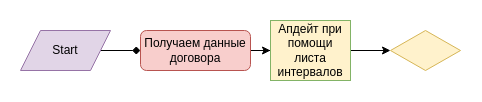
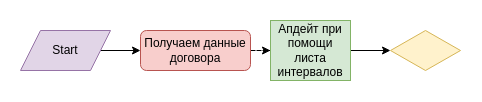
edge "Start" -> "Получаем данные договора": arrowhead diamond -> classic
edge "Получаем данные договора" -> "Апдейт при помощи листа интервалов": style solid -> dashed
node "Апдейт при помощи листа интервалов": fillcolor #fff2cc -> #d5e8d4
